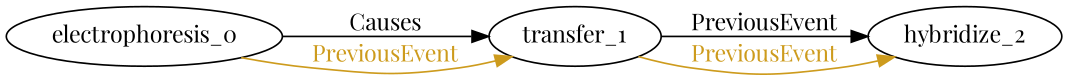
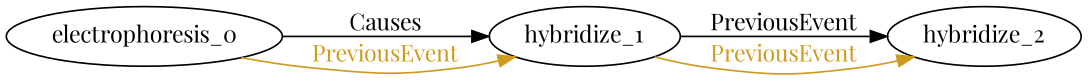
node "transfer_1": label "transfer_1" -> "hybridize_1"
